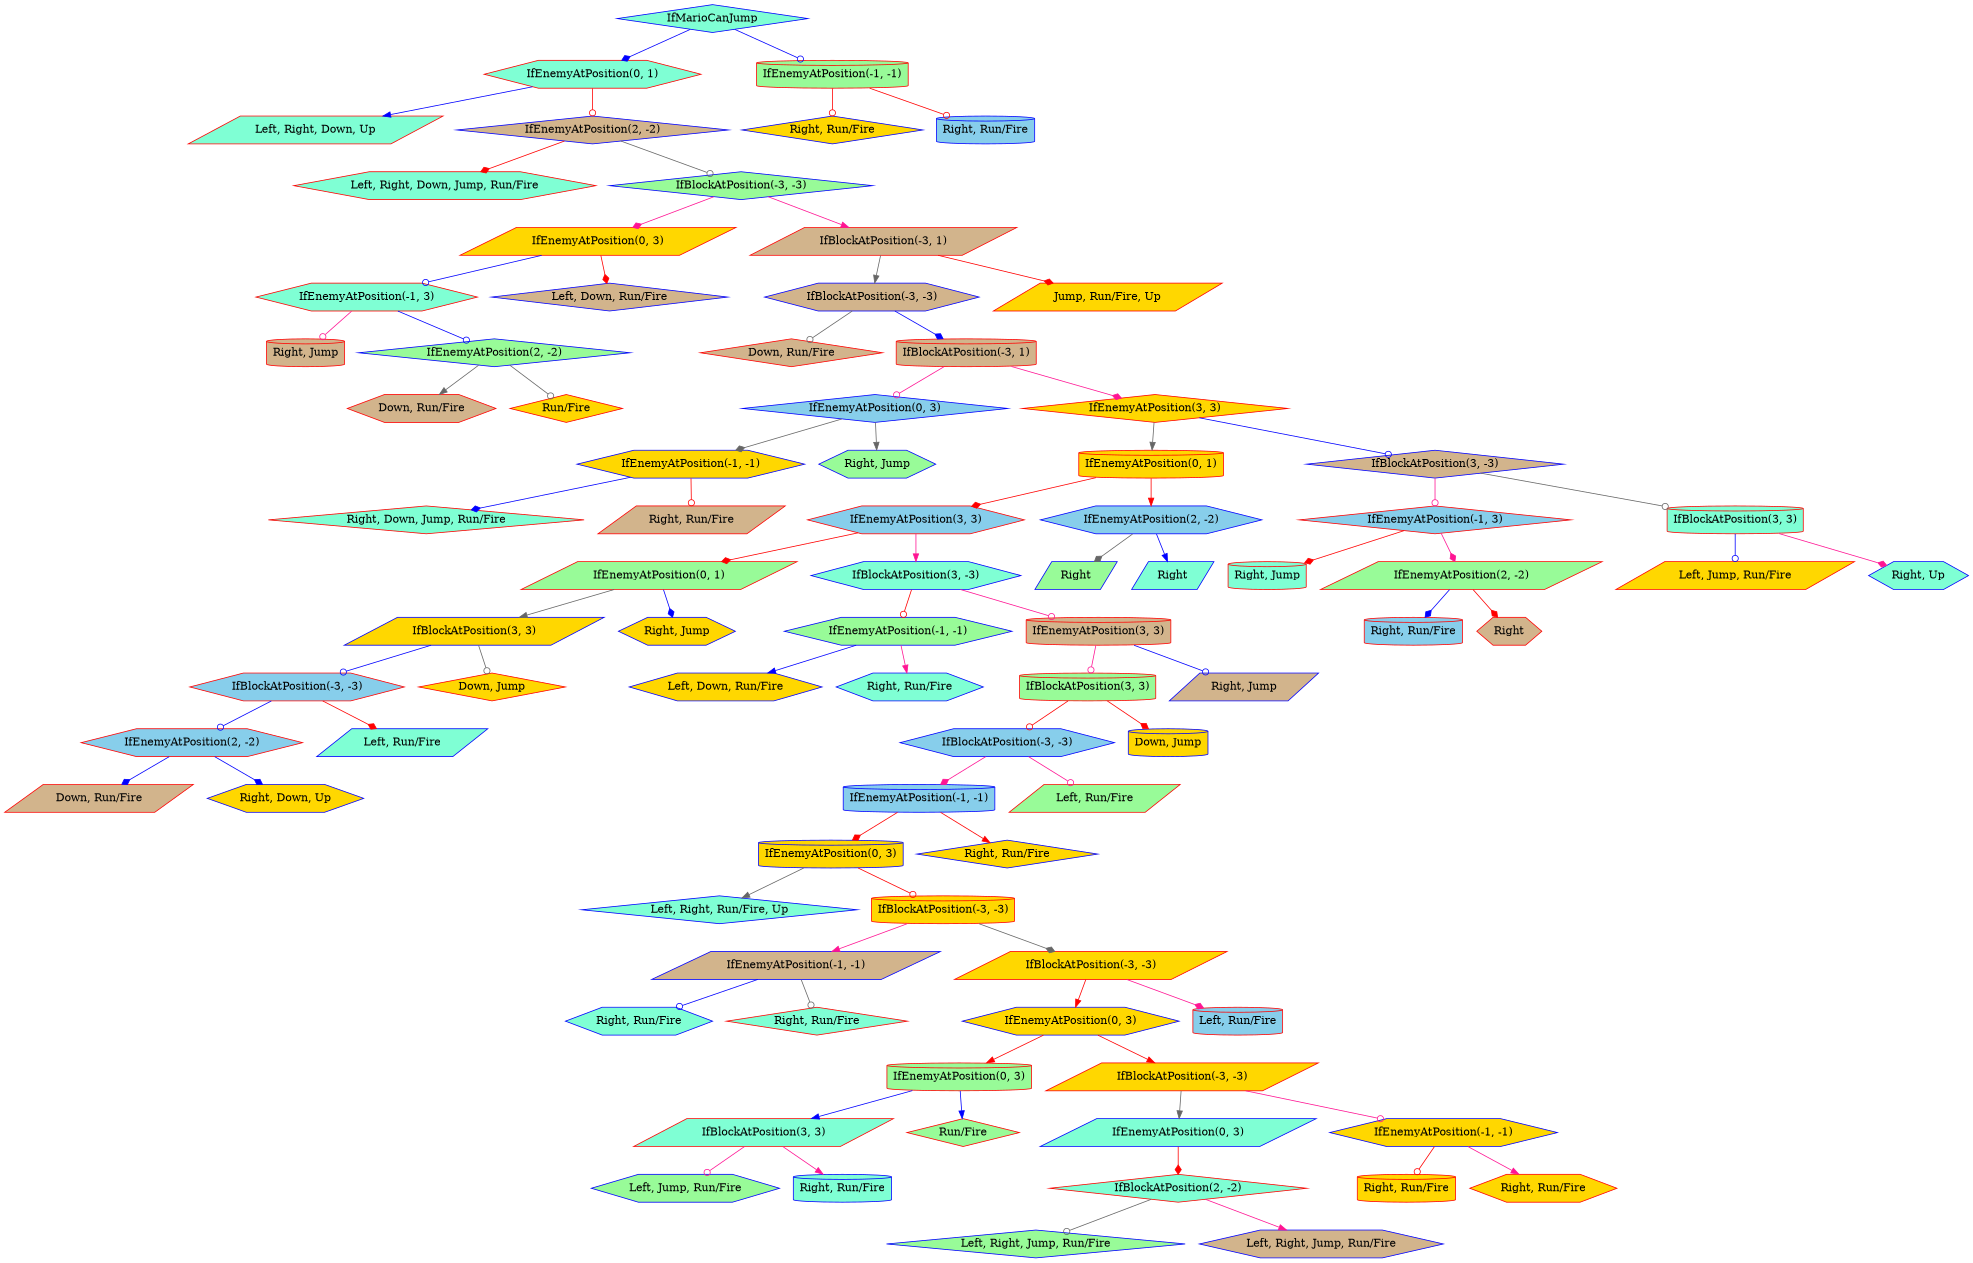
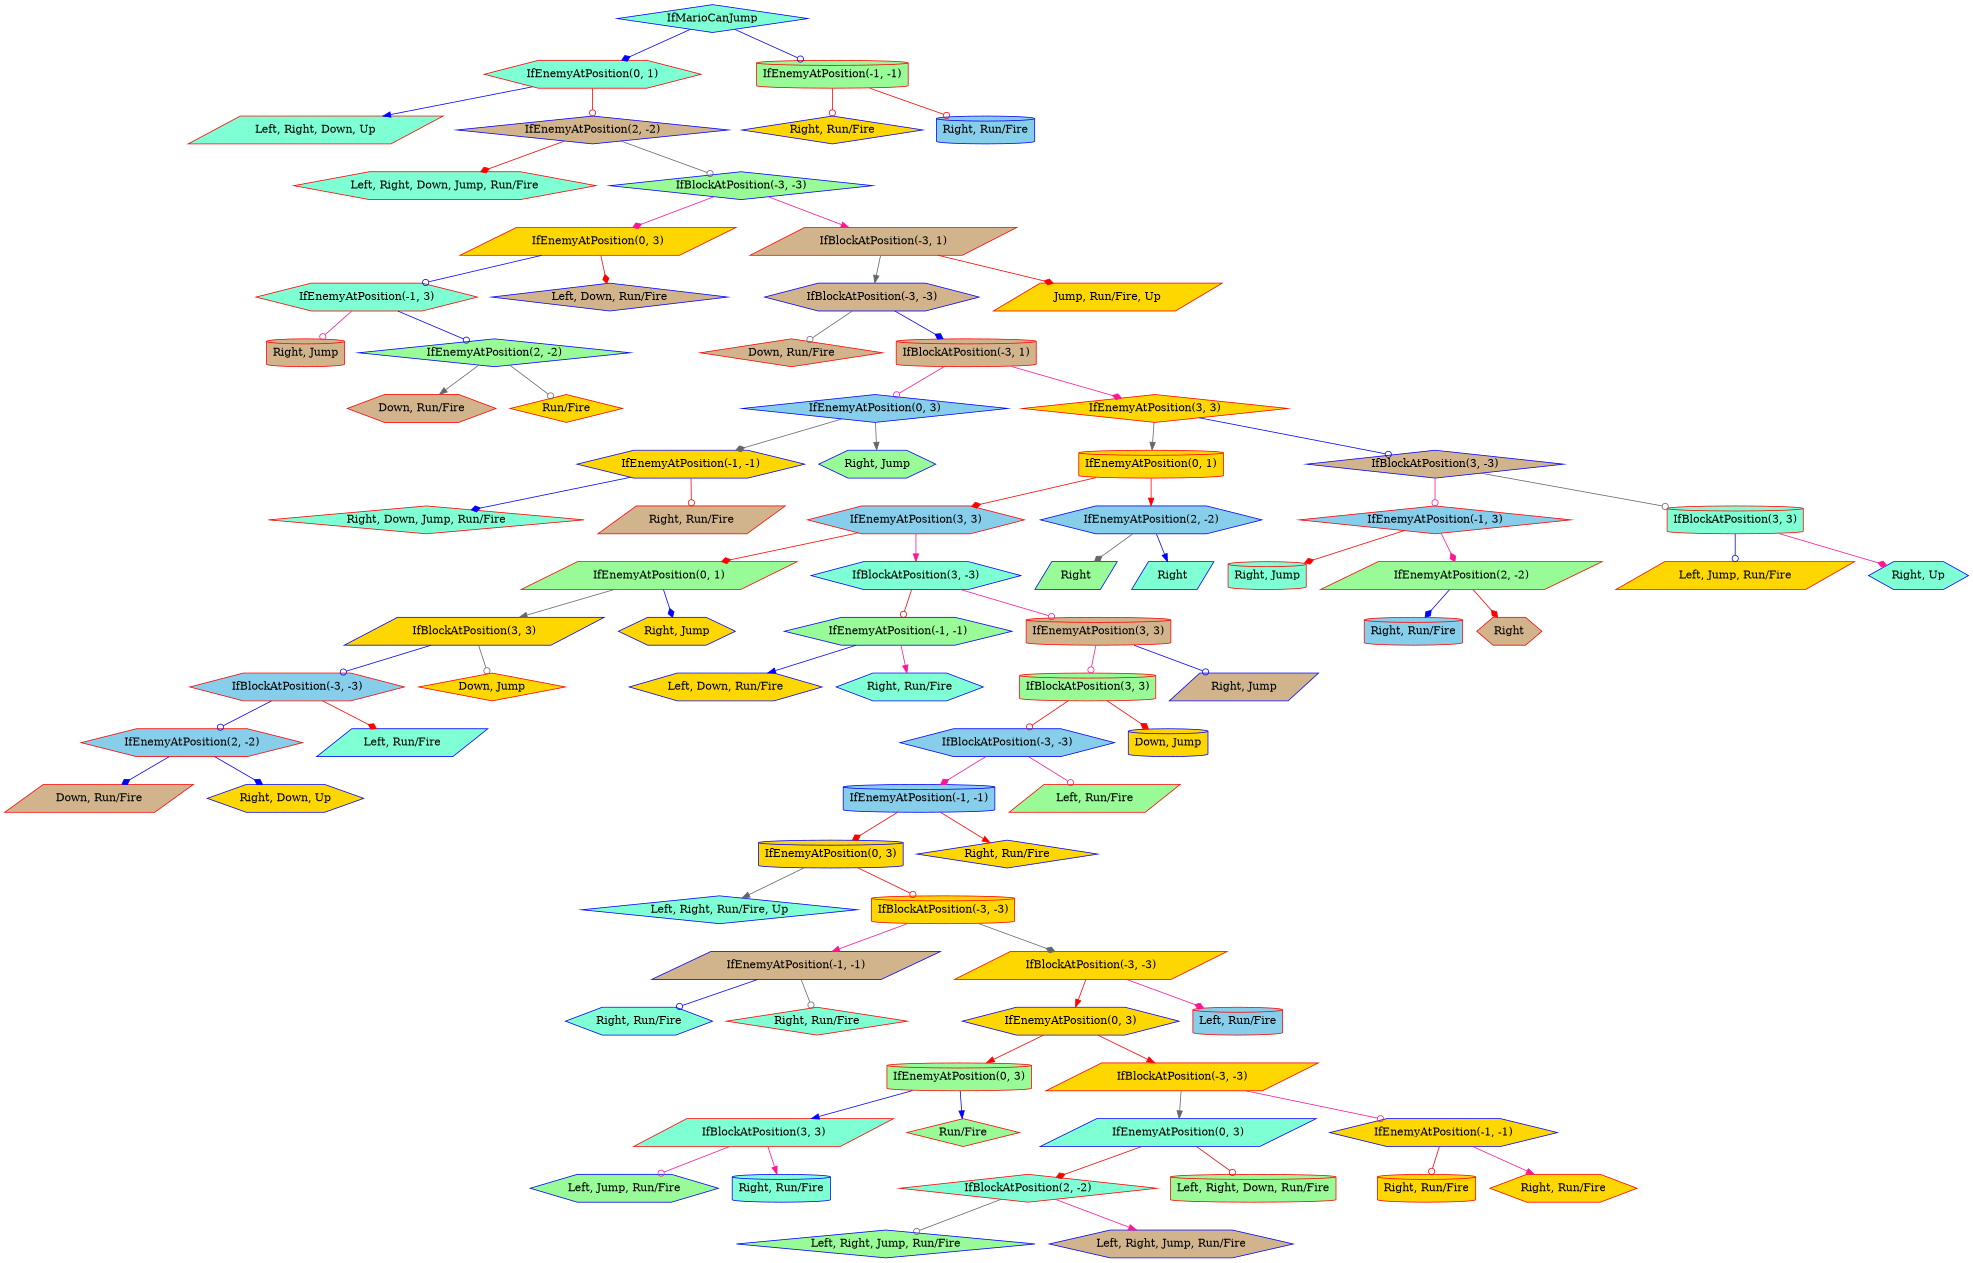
node "Left, Right, Down, Run/Fire": added
